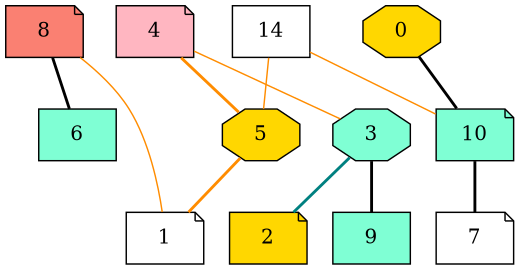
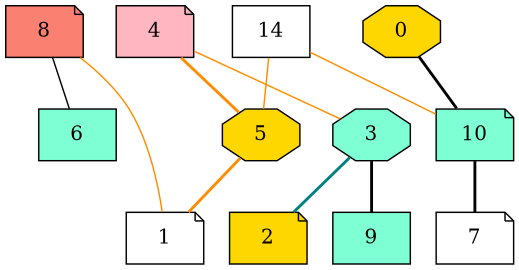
edge "8" -- "6": style bold -> solid
